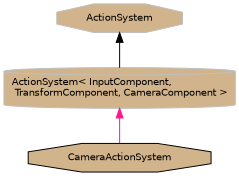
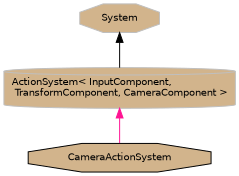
node "ActionSystem": label "ActionSystem" -> "System"
